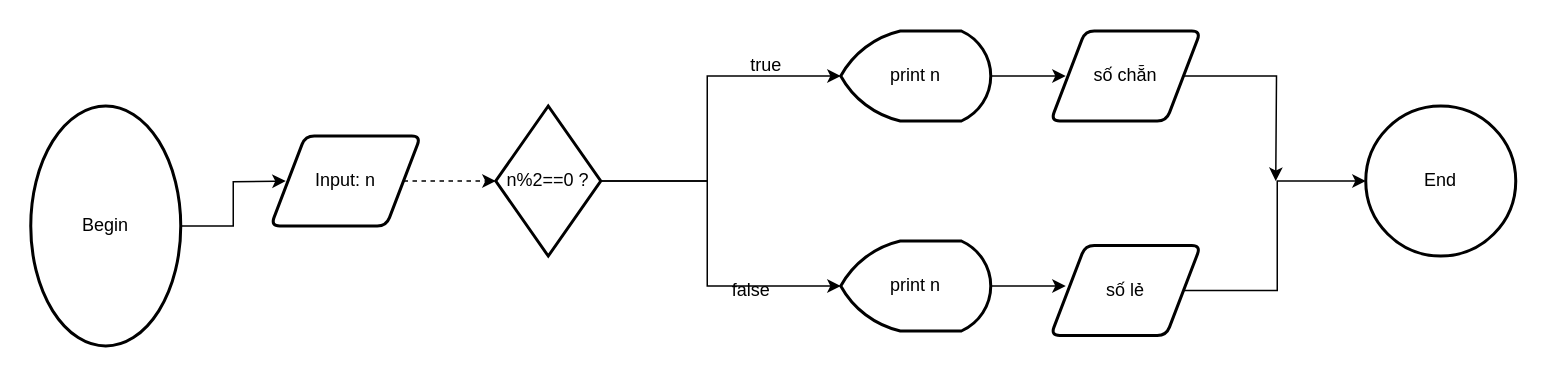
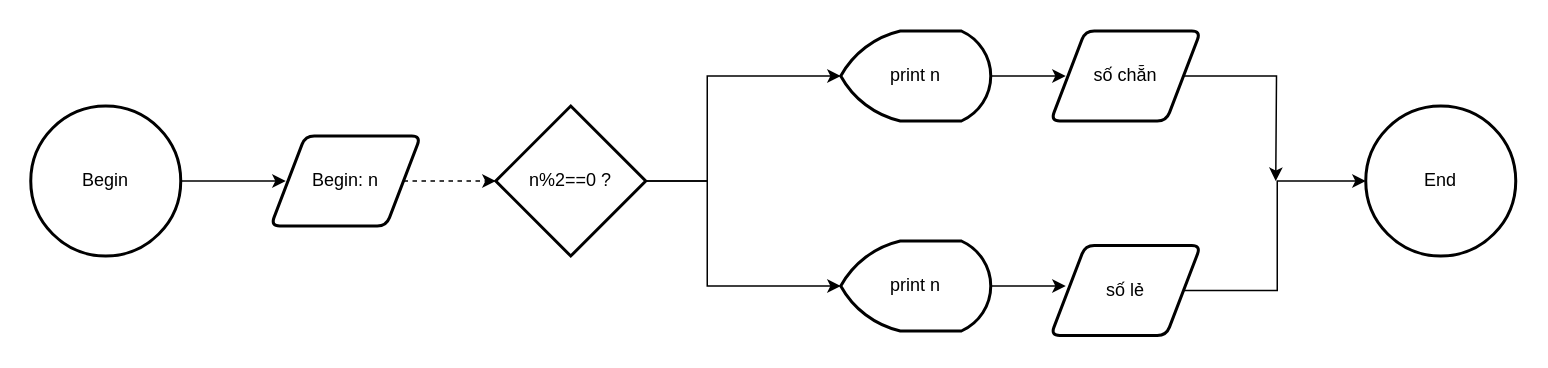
node "true": removed
node "Input: n": label "Input: n" -> "Begin: n"
node "n%2==0 ?": size 105x150 -> 150x150
node "Begin": size 150x240 -> 150x150
node "false": removed
